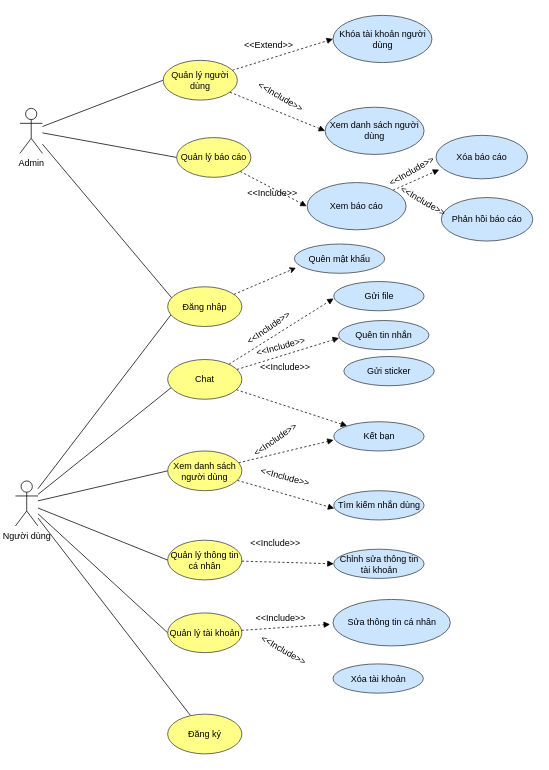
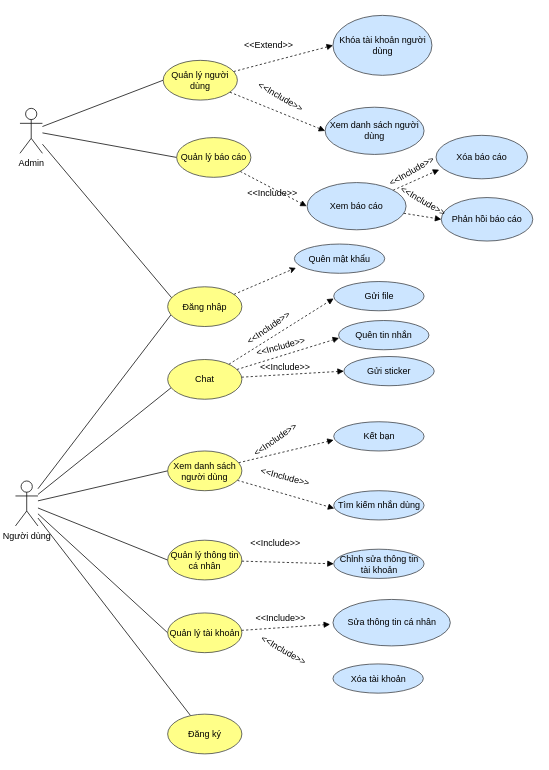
node "Khóa tài khoản người dùng": size 99x47 -> 99x60
edge "Xem báo cáo" -> "Phản hồi báo cáo": added
edge "Chat" -> "Kết bạn": now "Chat" -> "Gửi sticker"
